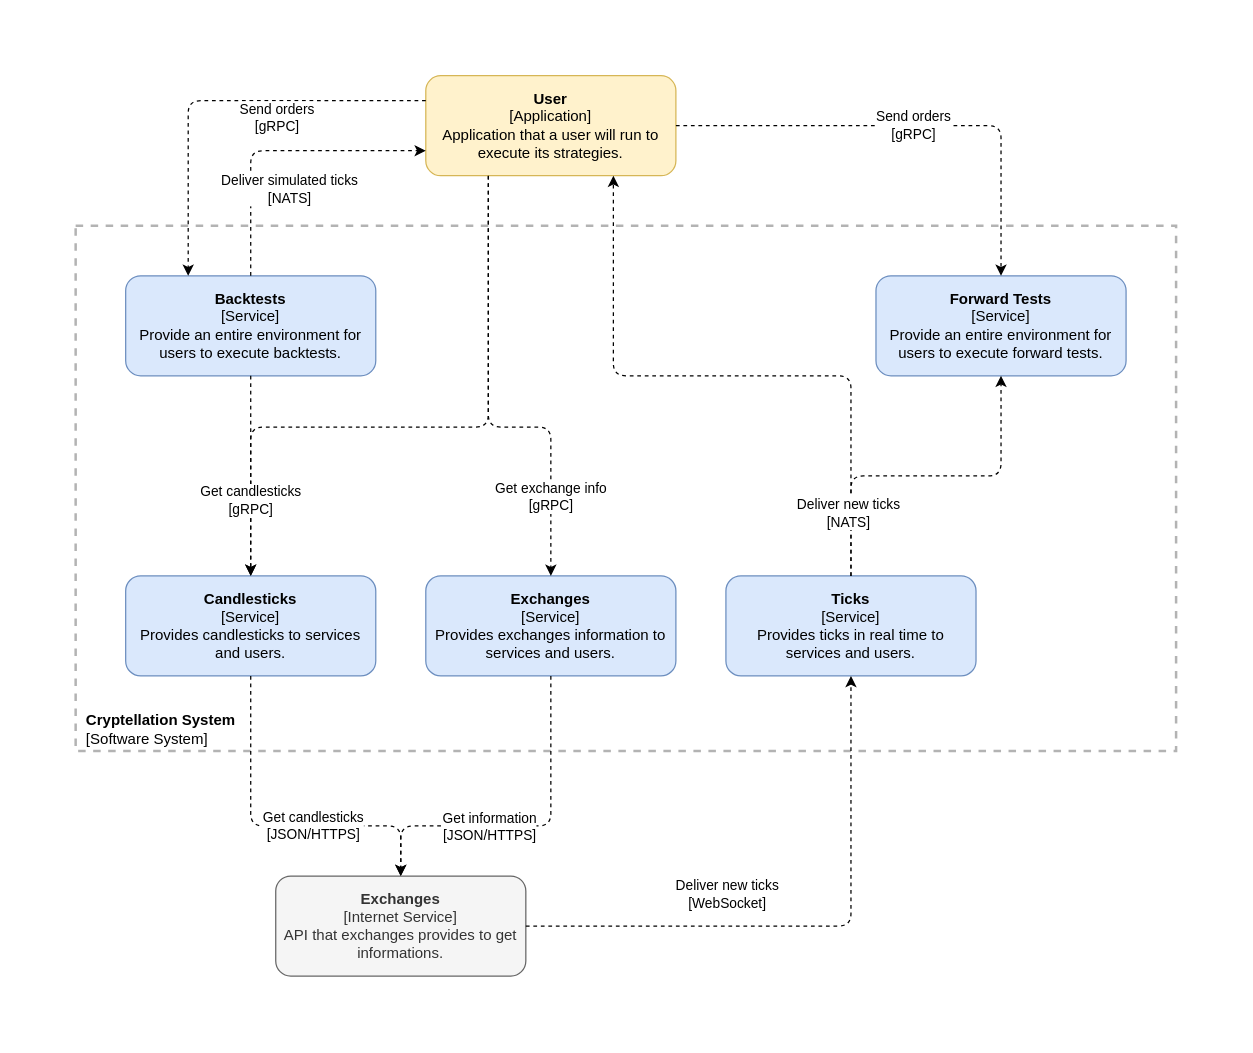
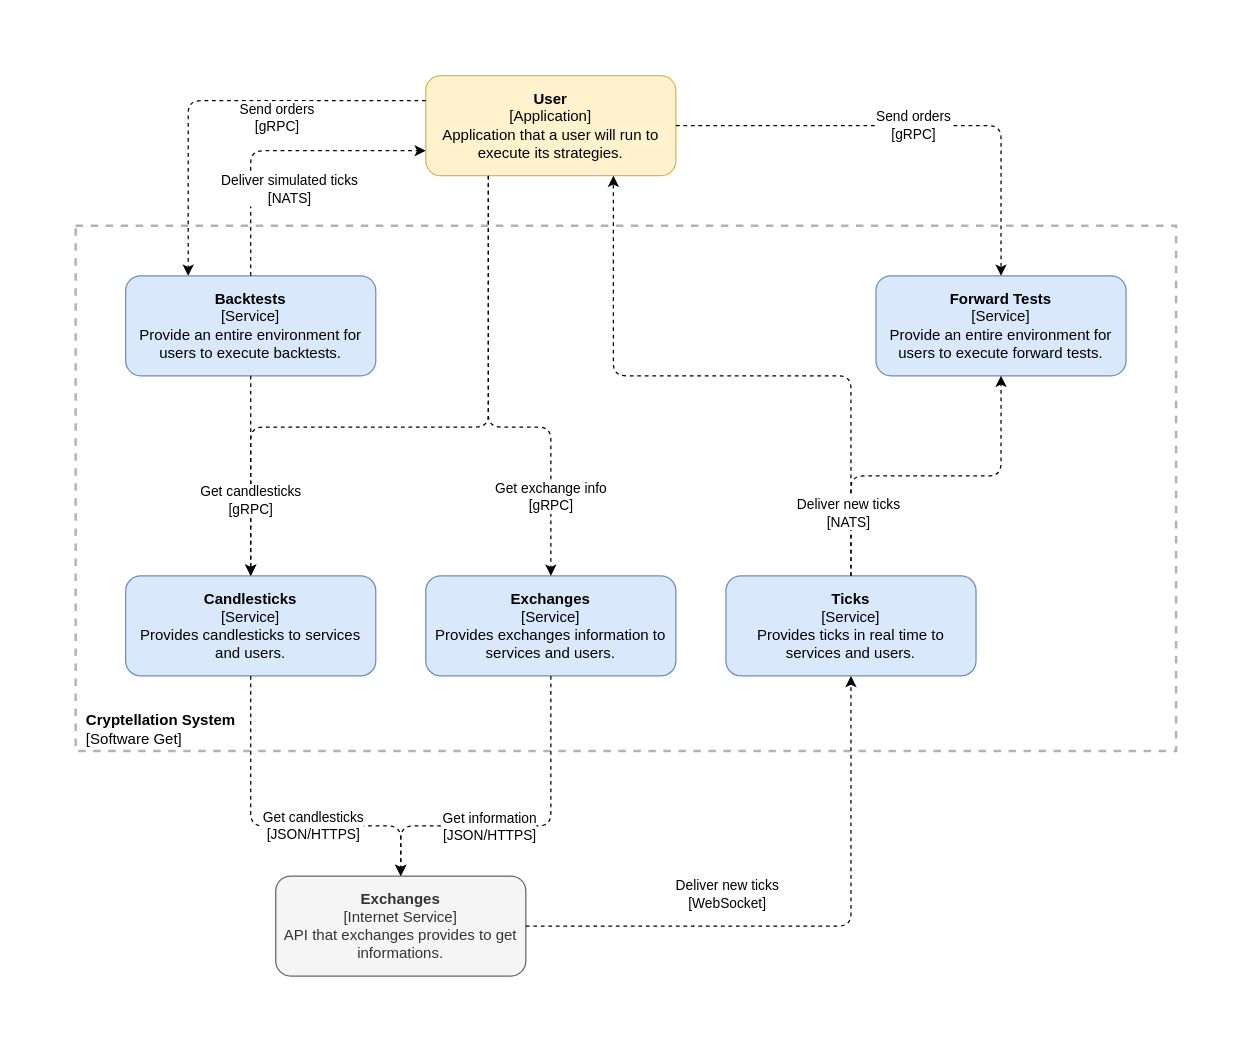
node "Cryptellation System [Software System]": label "Cryptellation System [Software System]" -> "Cryptellation System [Software Get]"
